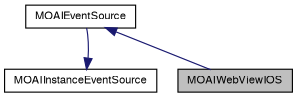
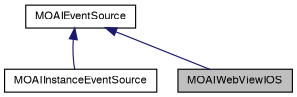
edge "MOAIEventSource" -> "MOAIInstanceEventSource": reversed
